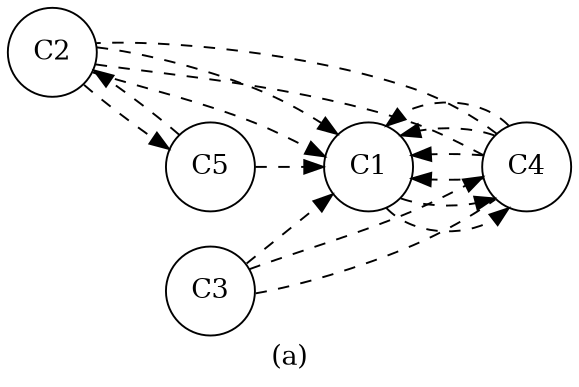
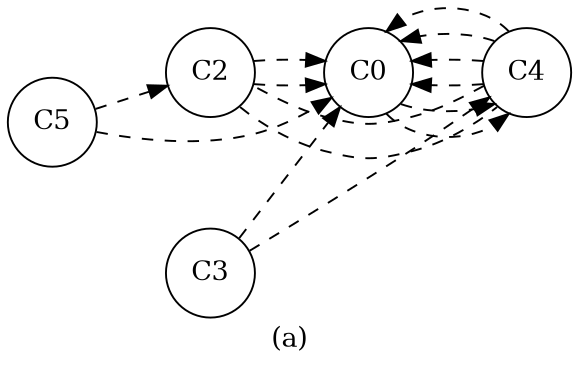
edge "C2" -> "C5": removed
node "C1": label "C1" -> "C0"
edge "C4" -- "C3": removed
